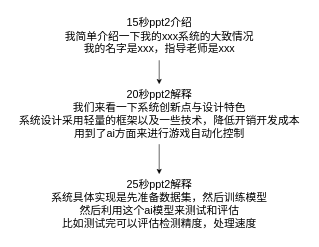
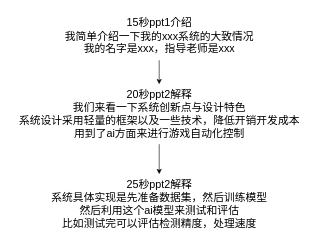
node "15秒ppt2介绍 我简单介绍一下我的xxx系统的大致情况 我的名字是xxx，指导老师是xxx": label "15秒ppt2介绍 我简单介绍一下我的xxx系统的大致情况 我的名字是xxx，指导老师是xxx" -> "15秒ppt1介绍 我简单介绍一下我的xxx系统的大致情况 我的名字是xxx，指导老师是xxx"
